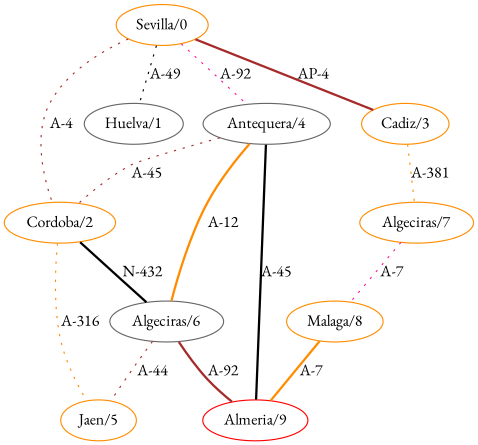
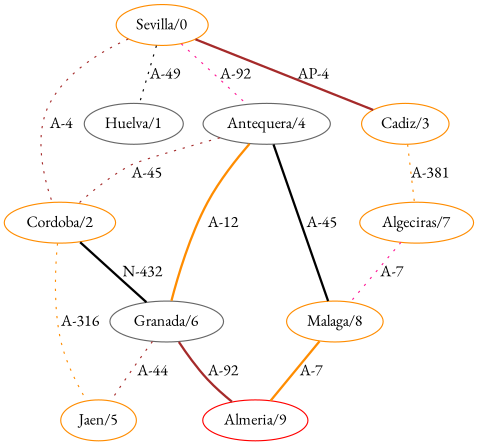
edge "Antequera/4" -- "Almeria/9": now "Antequera/4" -- "Malaga/8"
node "Algeciras/6": label "Algeciras/6" -> "Granada/6"
